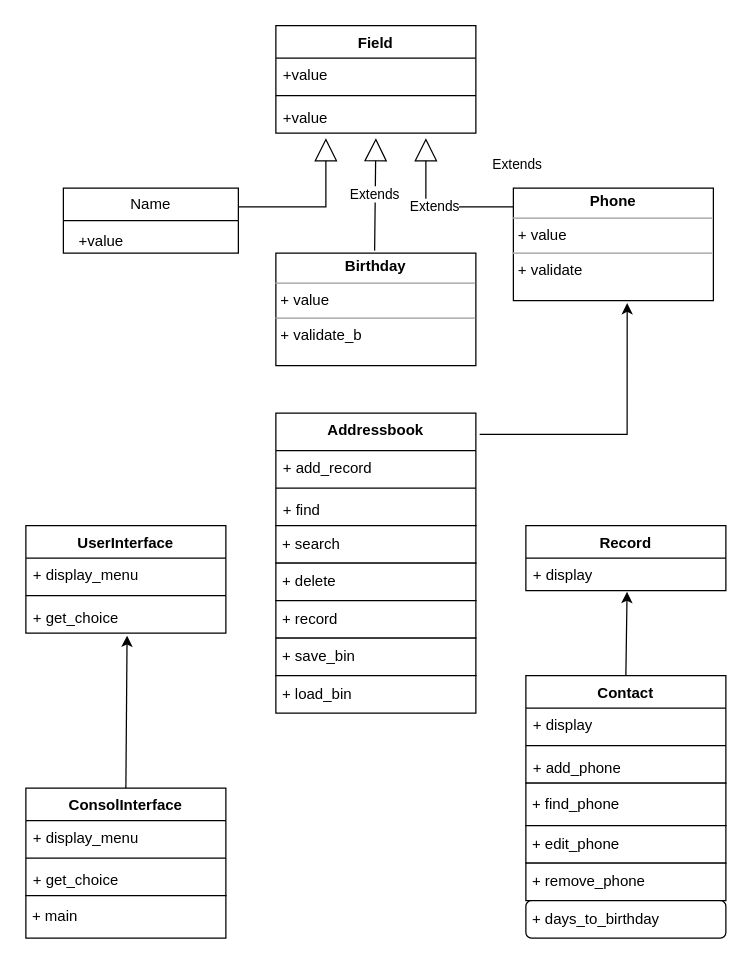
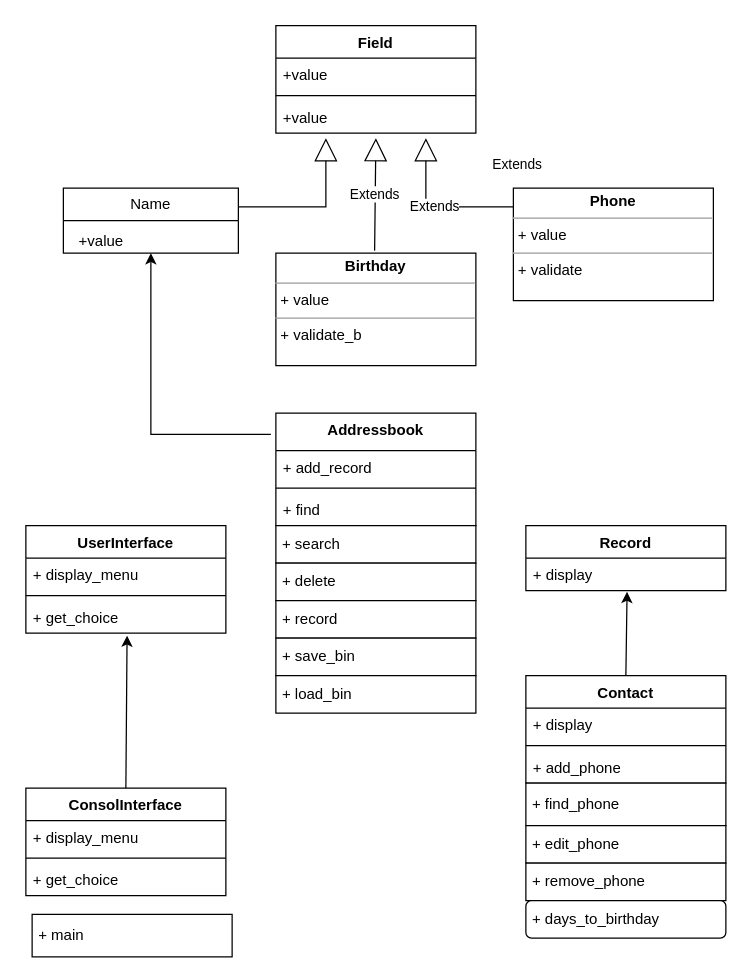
edge "Addressbook" -> "Name": added
edge "Addressbook" -> "Phone + value + validate": removed
node "+ main": moved (126, 917) -> (132, 936)
